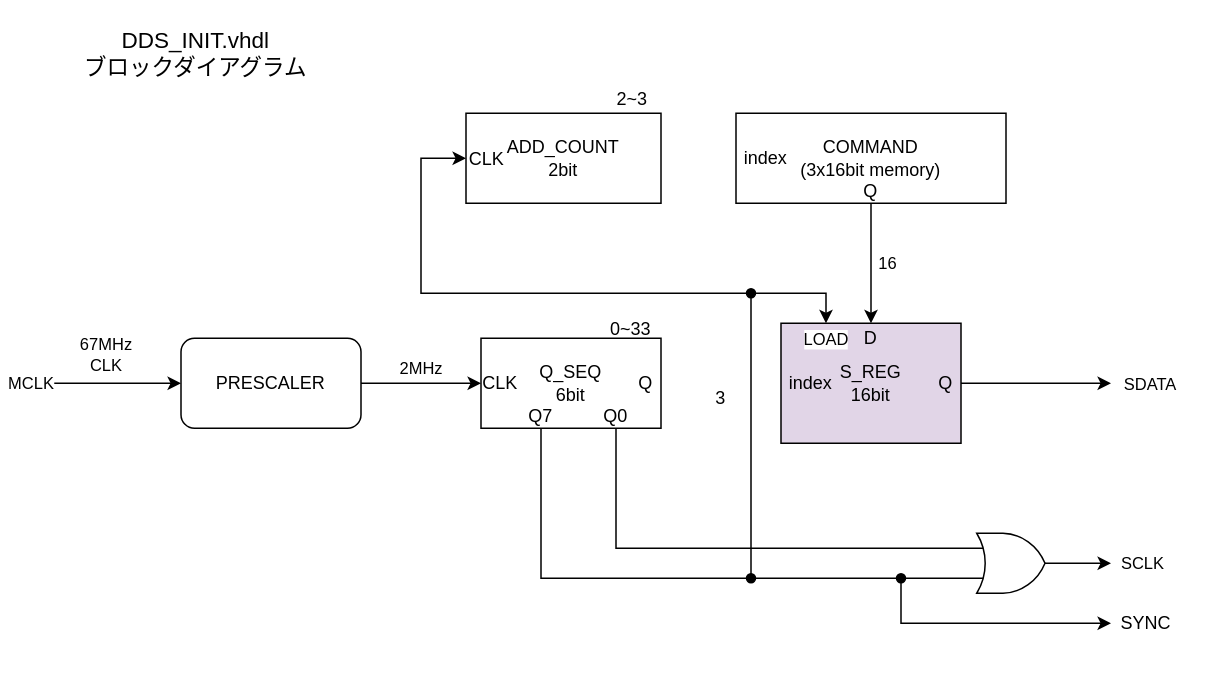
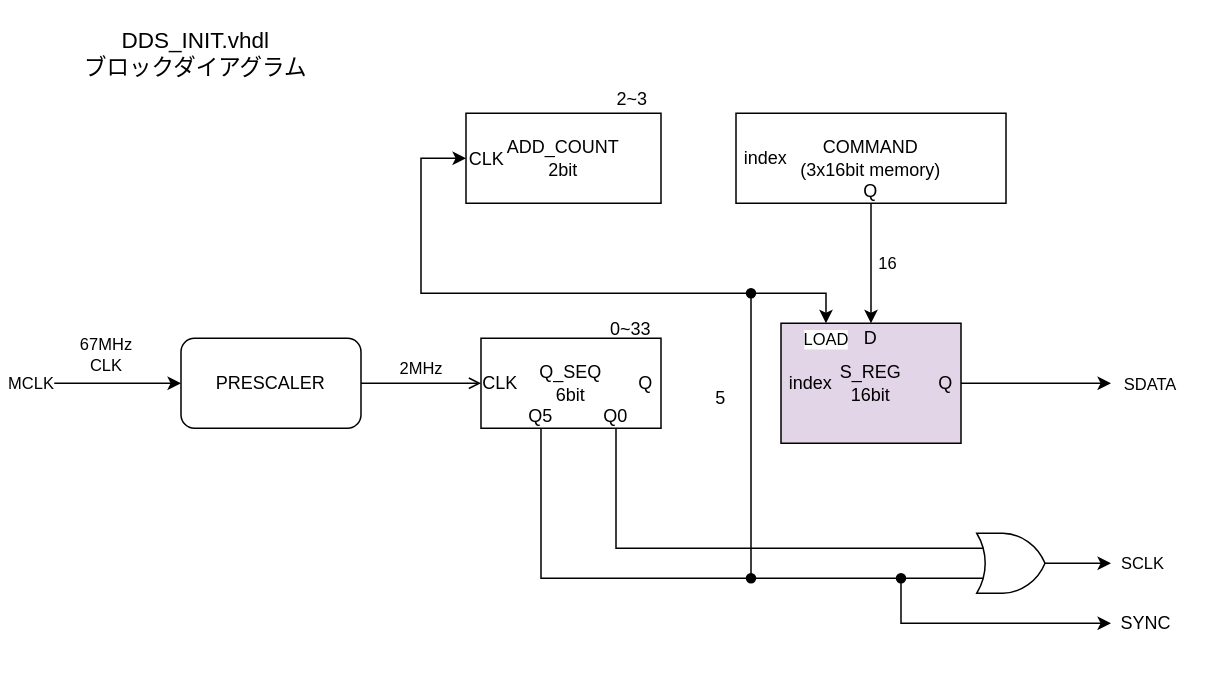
edge "PRESCALER" -> "Q_SEQ 6bit": arrowhead classic -> open
node "3": label "3" -> "5"
node "Q7": label "Q7" -> "Q5"
